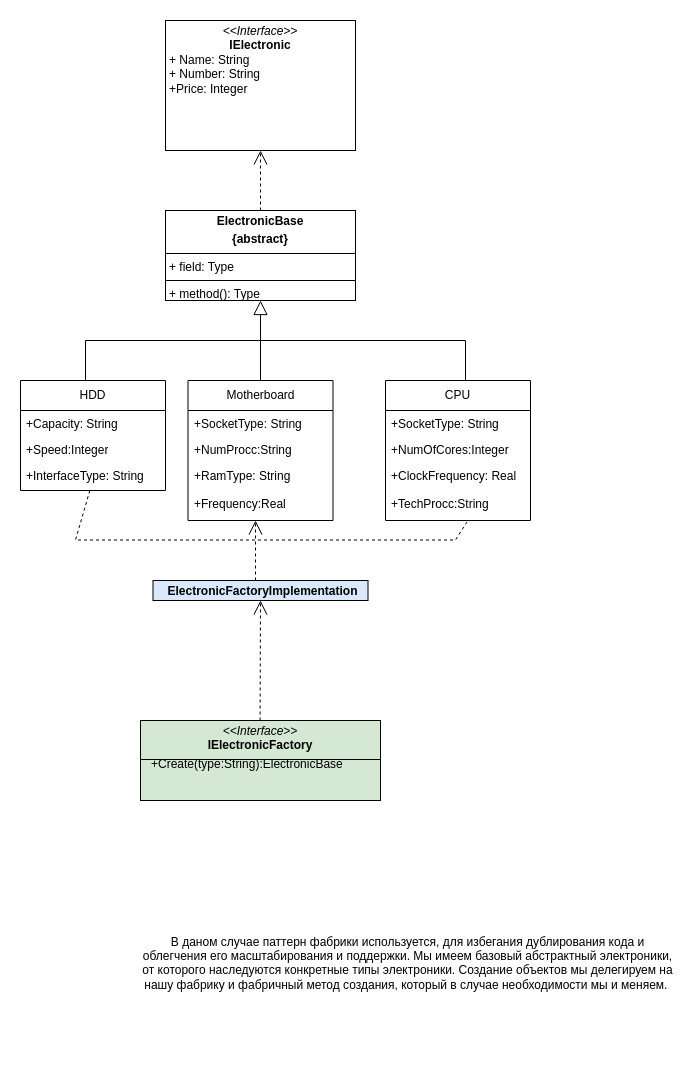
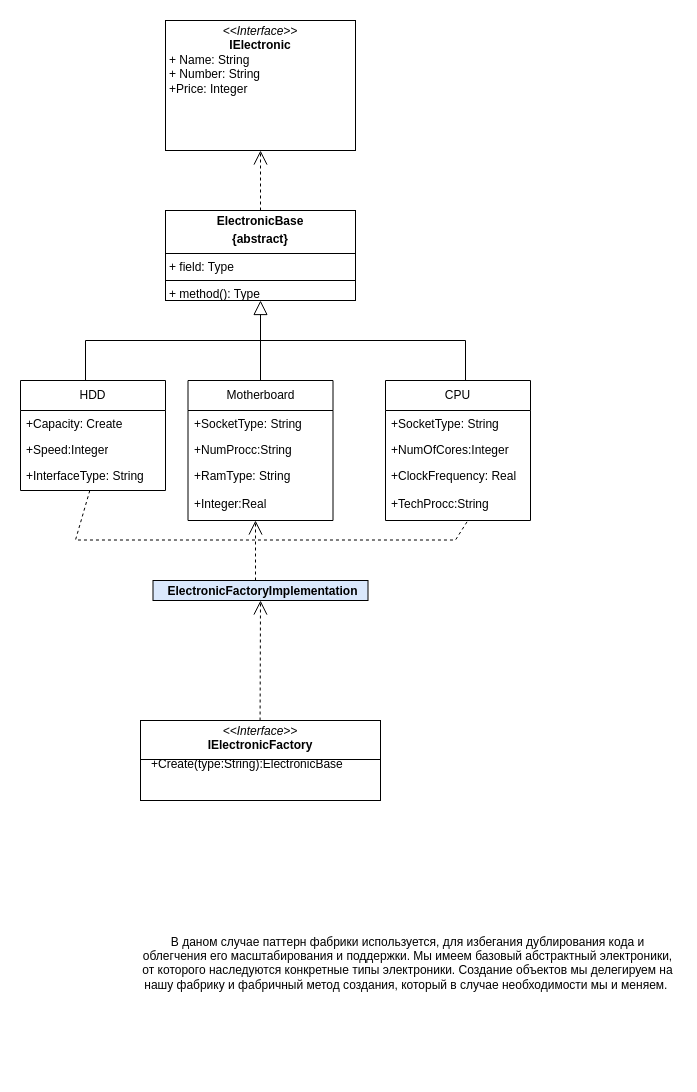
node "+Capacity: String": label "+Capacity: String" -> "+Capacity: Create"
node "+Frequency:Real": label "+Frequency:Real" -> "+Integer:Real"
node "<<Interface>> IElectronicFactory": fillcolor #d5e8d4 -> #ffffff
